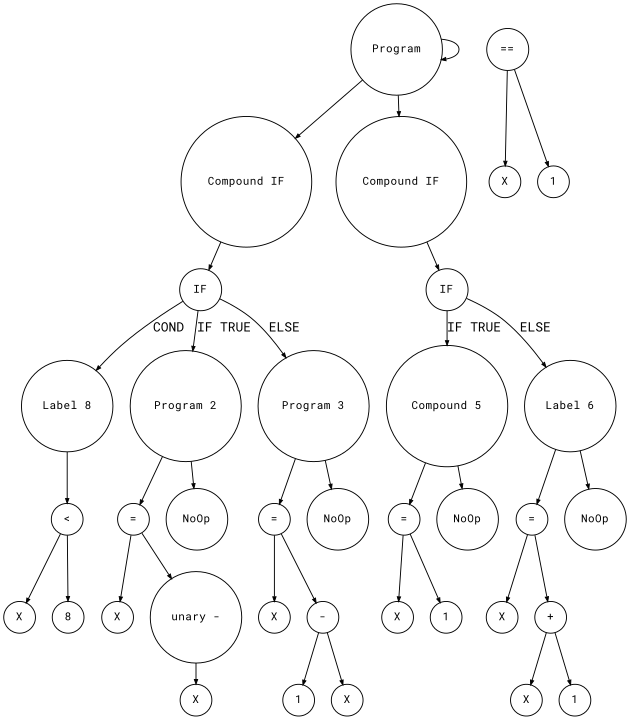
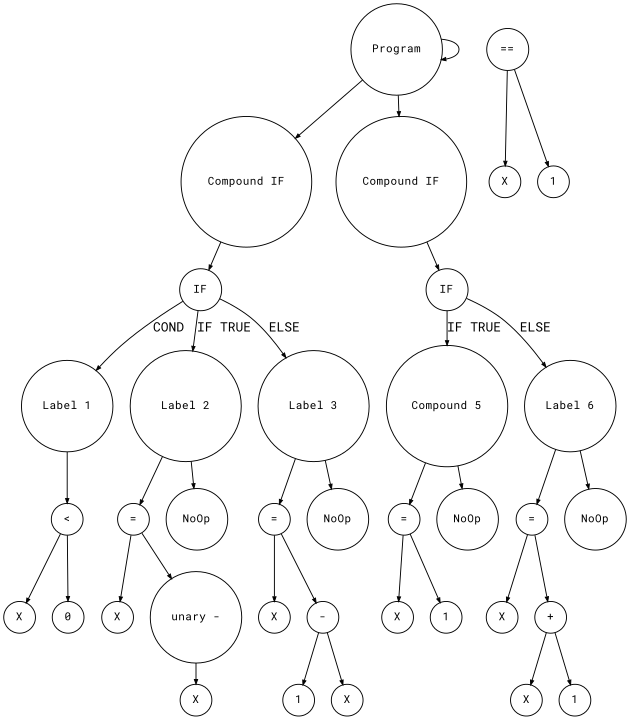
node "Label 8": label "Label 8" -> "Label 1"
node "Program 2": label "Program 2" -> "Label 2"
node "Program 3": label "Program 3" -> "Label 3"
node "8": label "8" -> "0"
